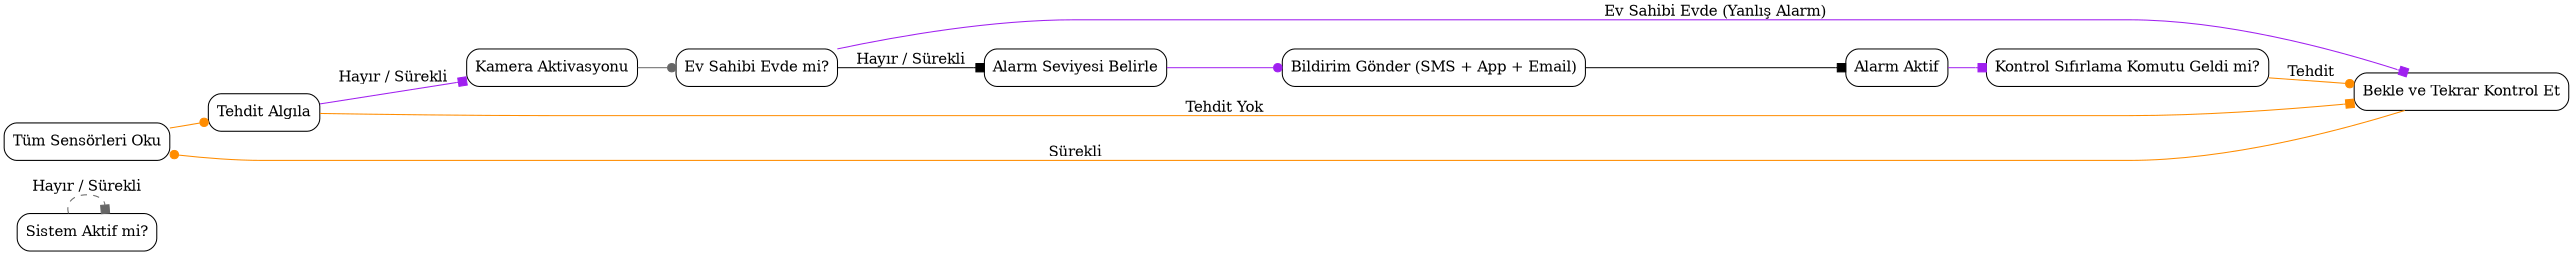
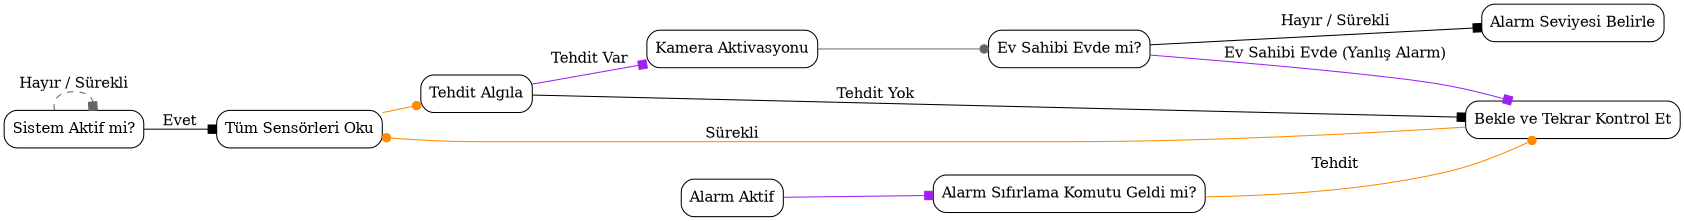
node "Bildirim Gönder (SMS + App + Email)": removed
node "Kontrol Sıfırlama Komutu Geldi mi?": label "Kontrol Sıfırlama Komutu Geldi mi?" -> "Alarm Sıfırlama Komutu Geldi mi?"
edge "Tehdit Algıla" -> "Kamera Aktivasyonu": label "Hayır / Sürekli" -> "Tehdit Var"
edge "Tehdit Algıla" -> "Bekle ve Tekrar Kontrol Et": color darkorange -> black
edge "Sistem Aktif mi?" -> "Tüm Sensörleri Oku": added, label "Evet"
